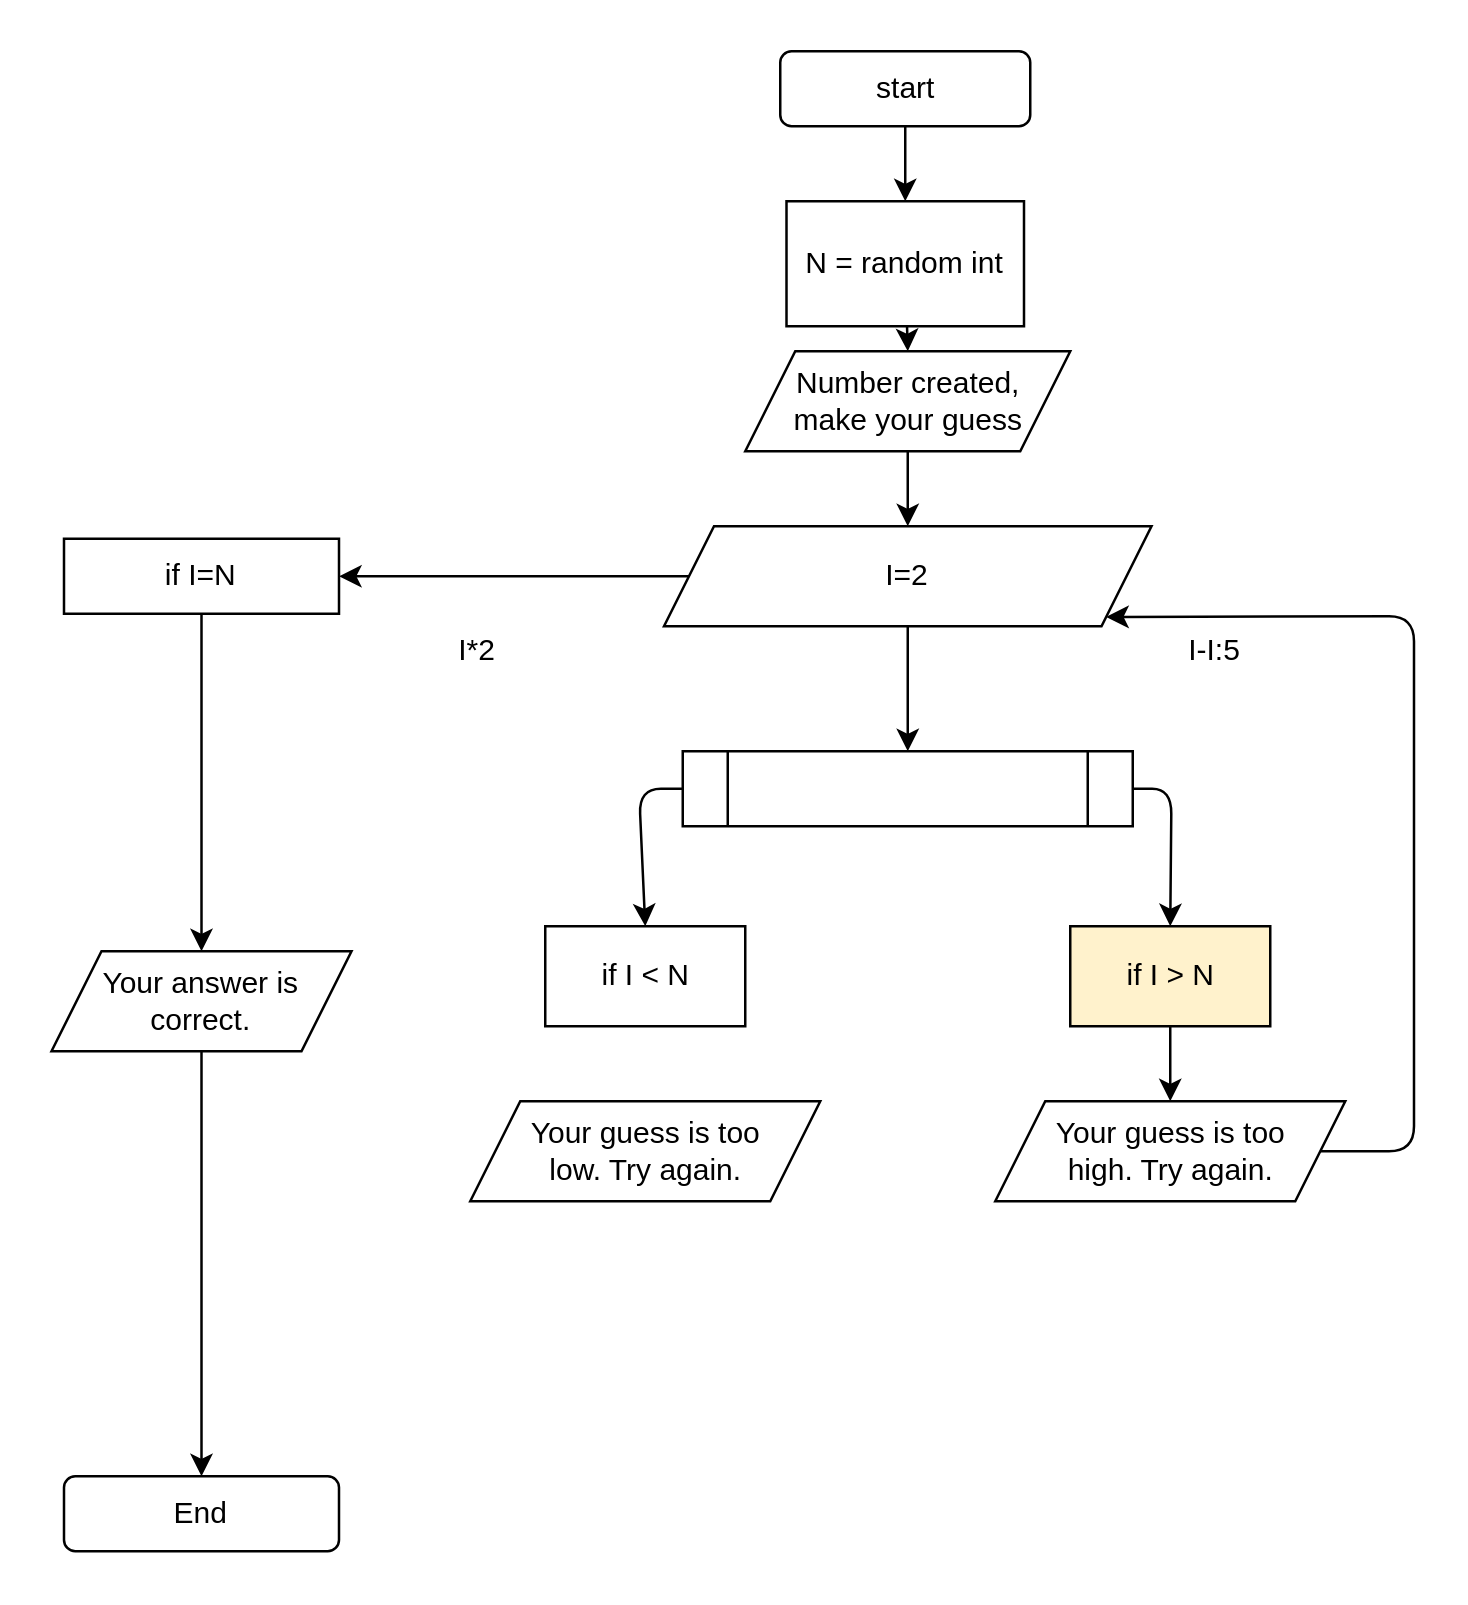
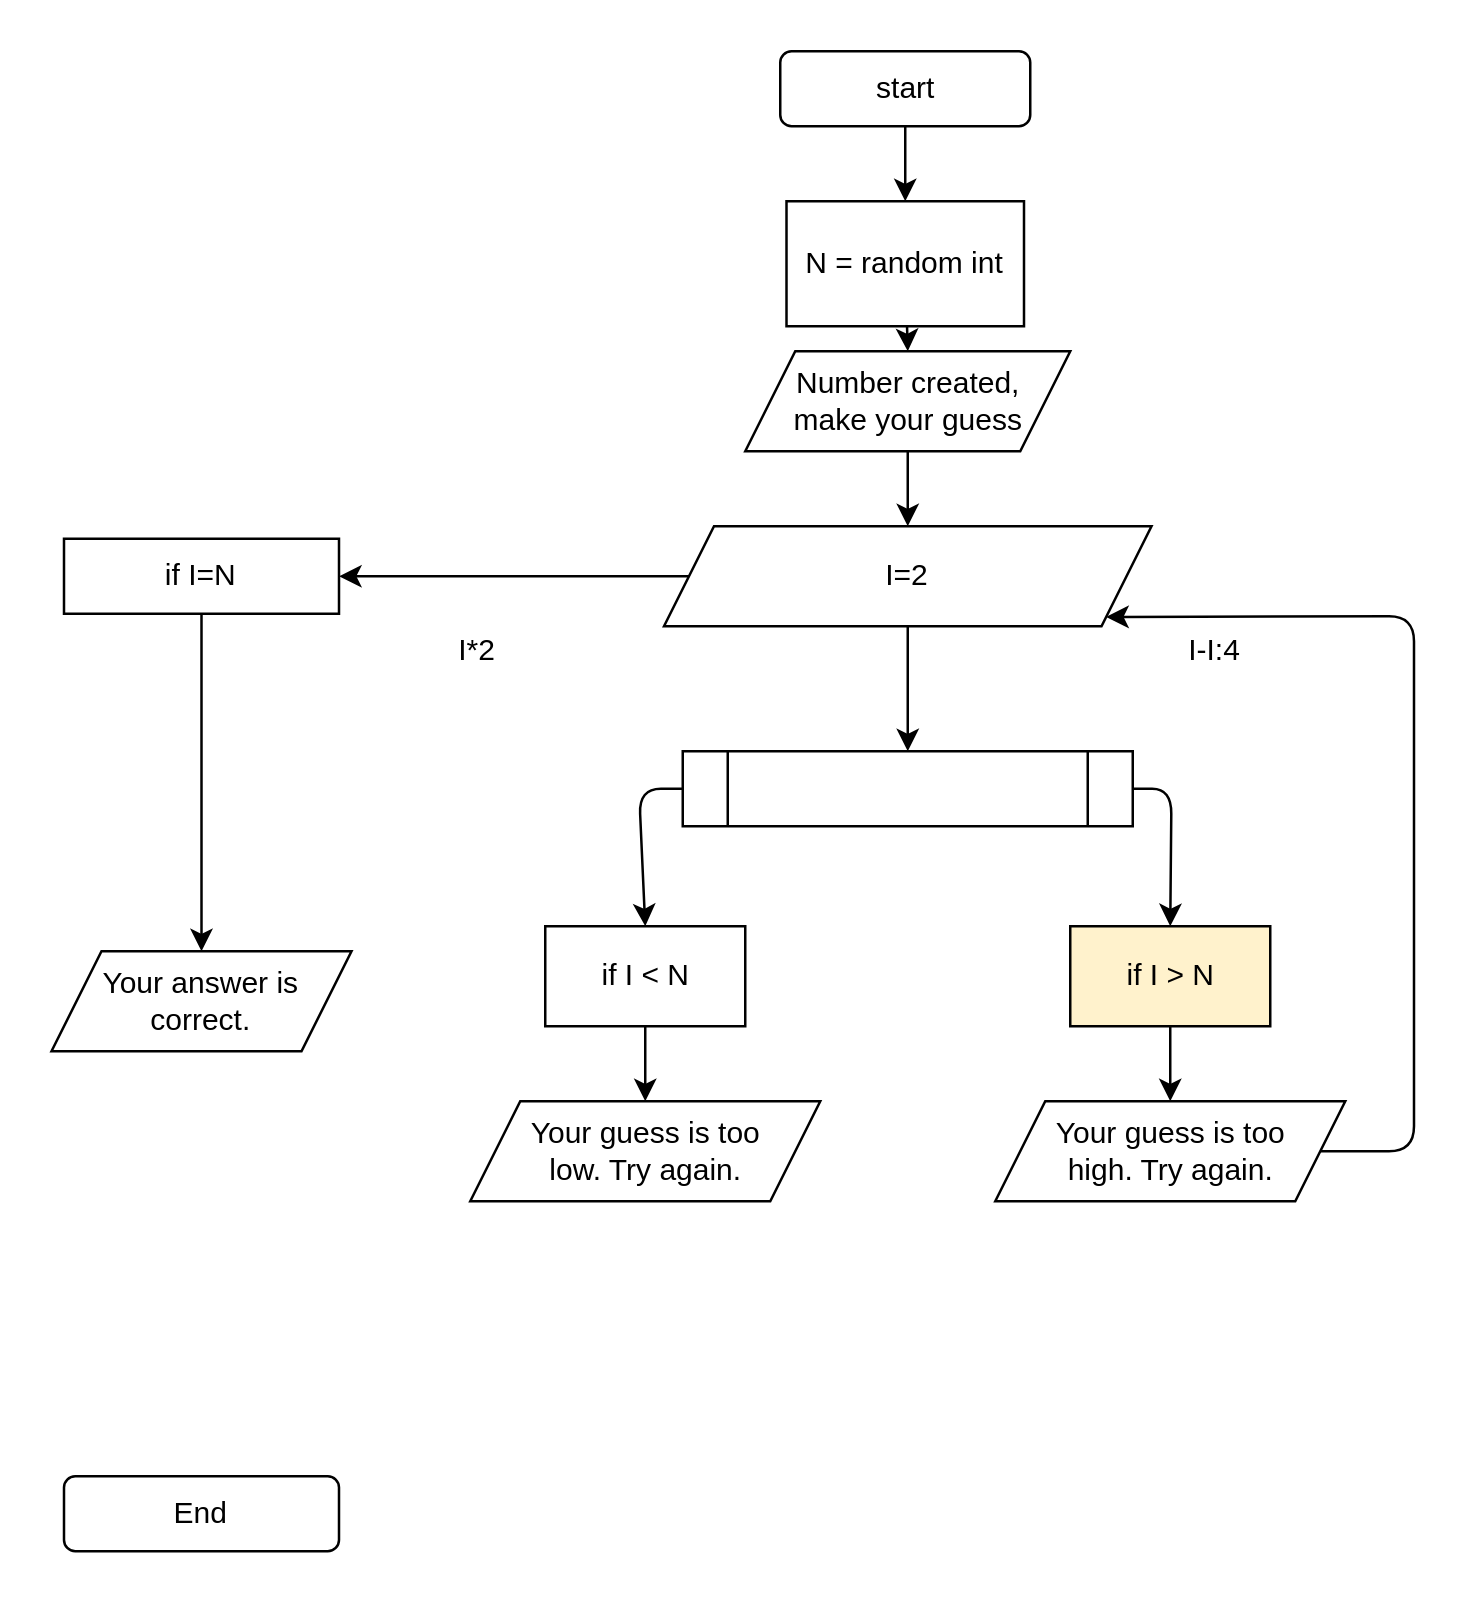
node "I-I:5": label "I-I:5" -> "I-I:4"
edge "if I < N" -> "Your guess is too low. Try again.": added
edge "Your answer is correct." -> "End": removed
